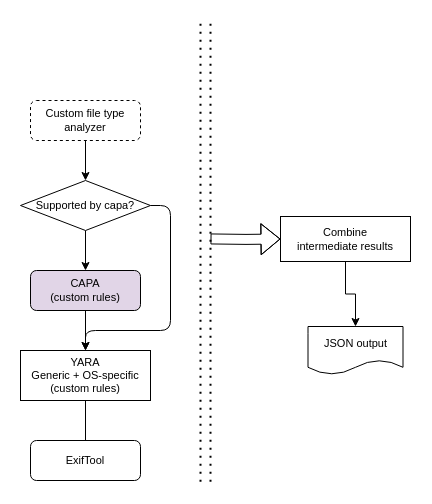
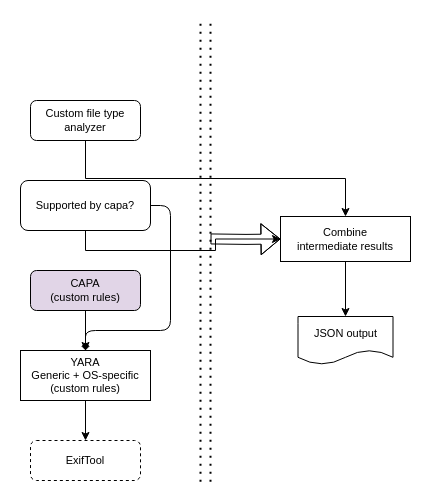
node "Custom file type analyzer": style dashed -> solid
edge "Custom file type analyzer" -> "Supported by capa?": now "Custom file type analyzer" -> "Combineintermediate results"
node "Supported by capa?": shape diamond -> rounded rectangle
edge "Supported by capa?" -> "YARAGeneric + OS-specific(custom rules)": arrowhead classic -> diamond
edge "Supported by capa?" -> "CAPA(custom rules)": now "Supported by capa?" -> "Combineintermediate results"
node "JSON output": moved (356, 351) -> (346, 341)
edge "YARAGeneric + OS-specific(custom rules)" -- "ExifTool": arrowhead none -> classic
node "ExifTool": style solid -> dashed
